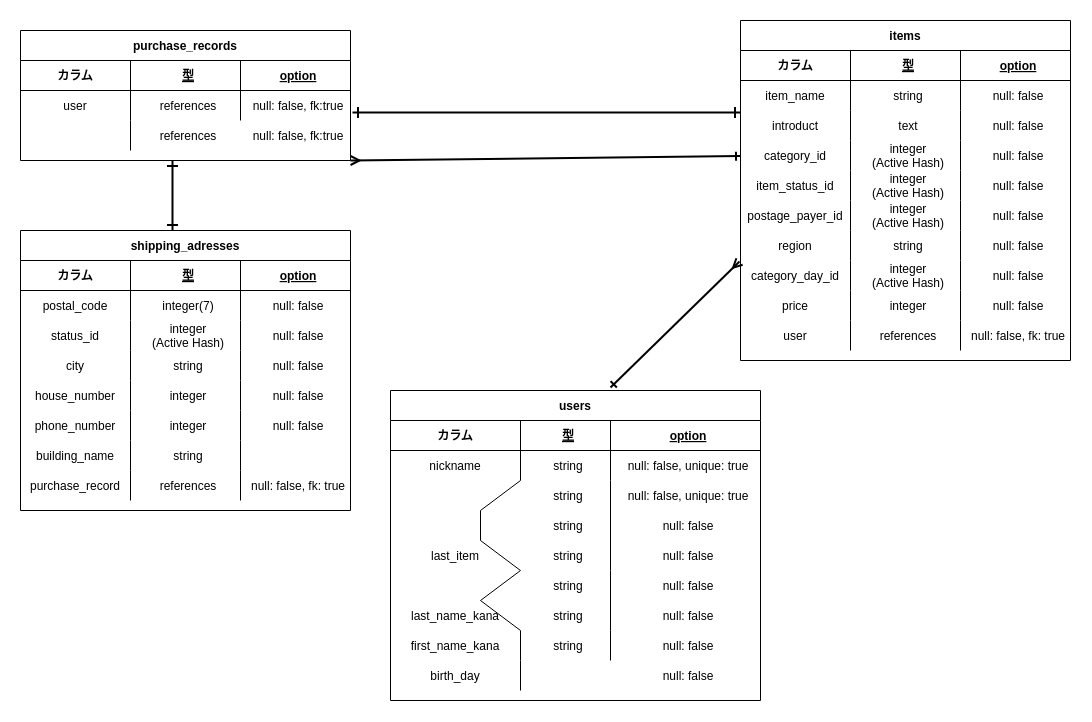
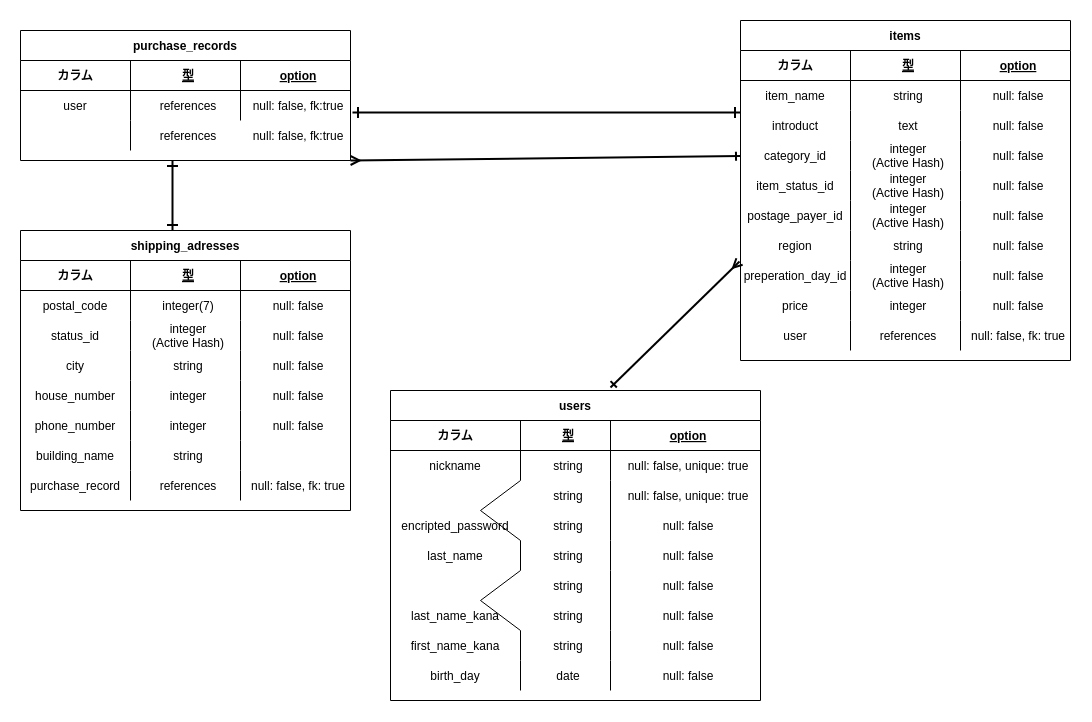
node "category_day_id": label "category_day_id" -> "preperation_day_id"
node "encripted_password": added
node "last_item": label "last_item" -> "last_name"
node "date": added
